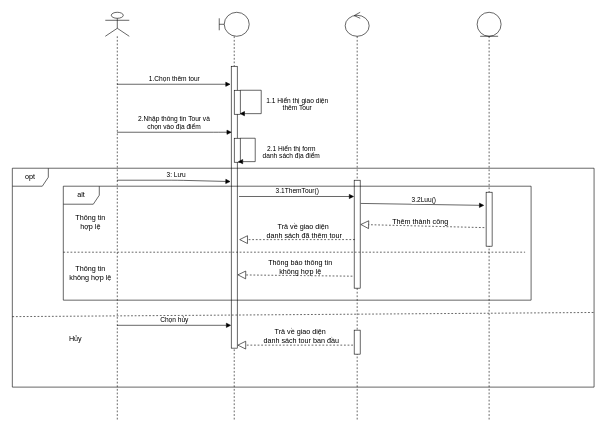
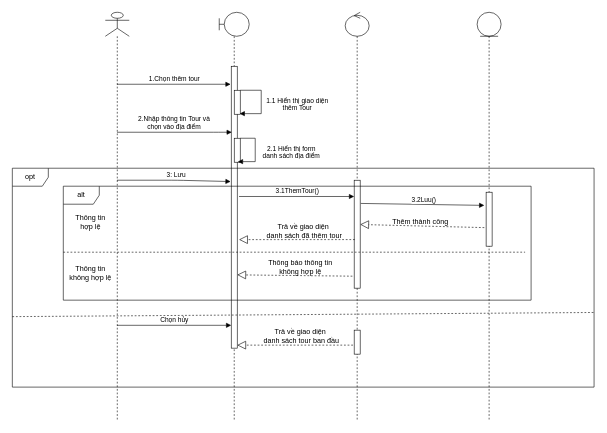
node "Hủy": removed
